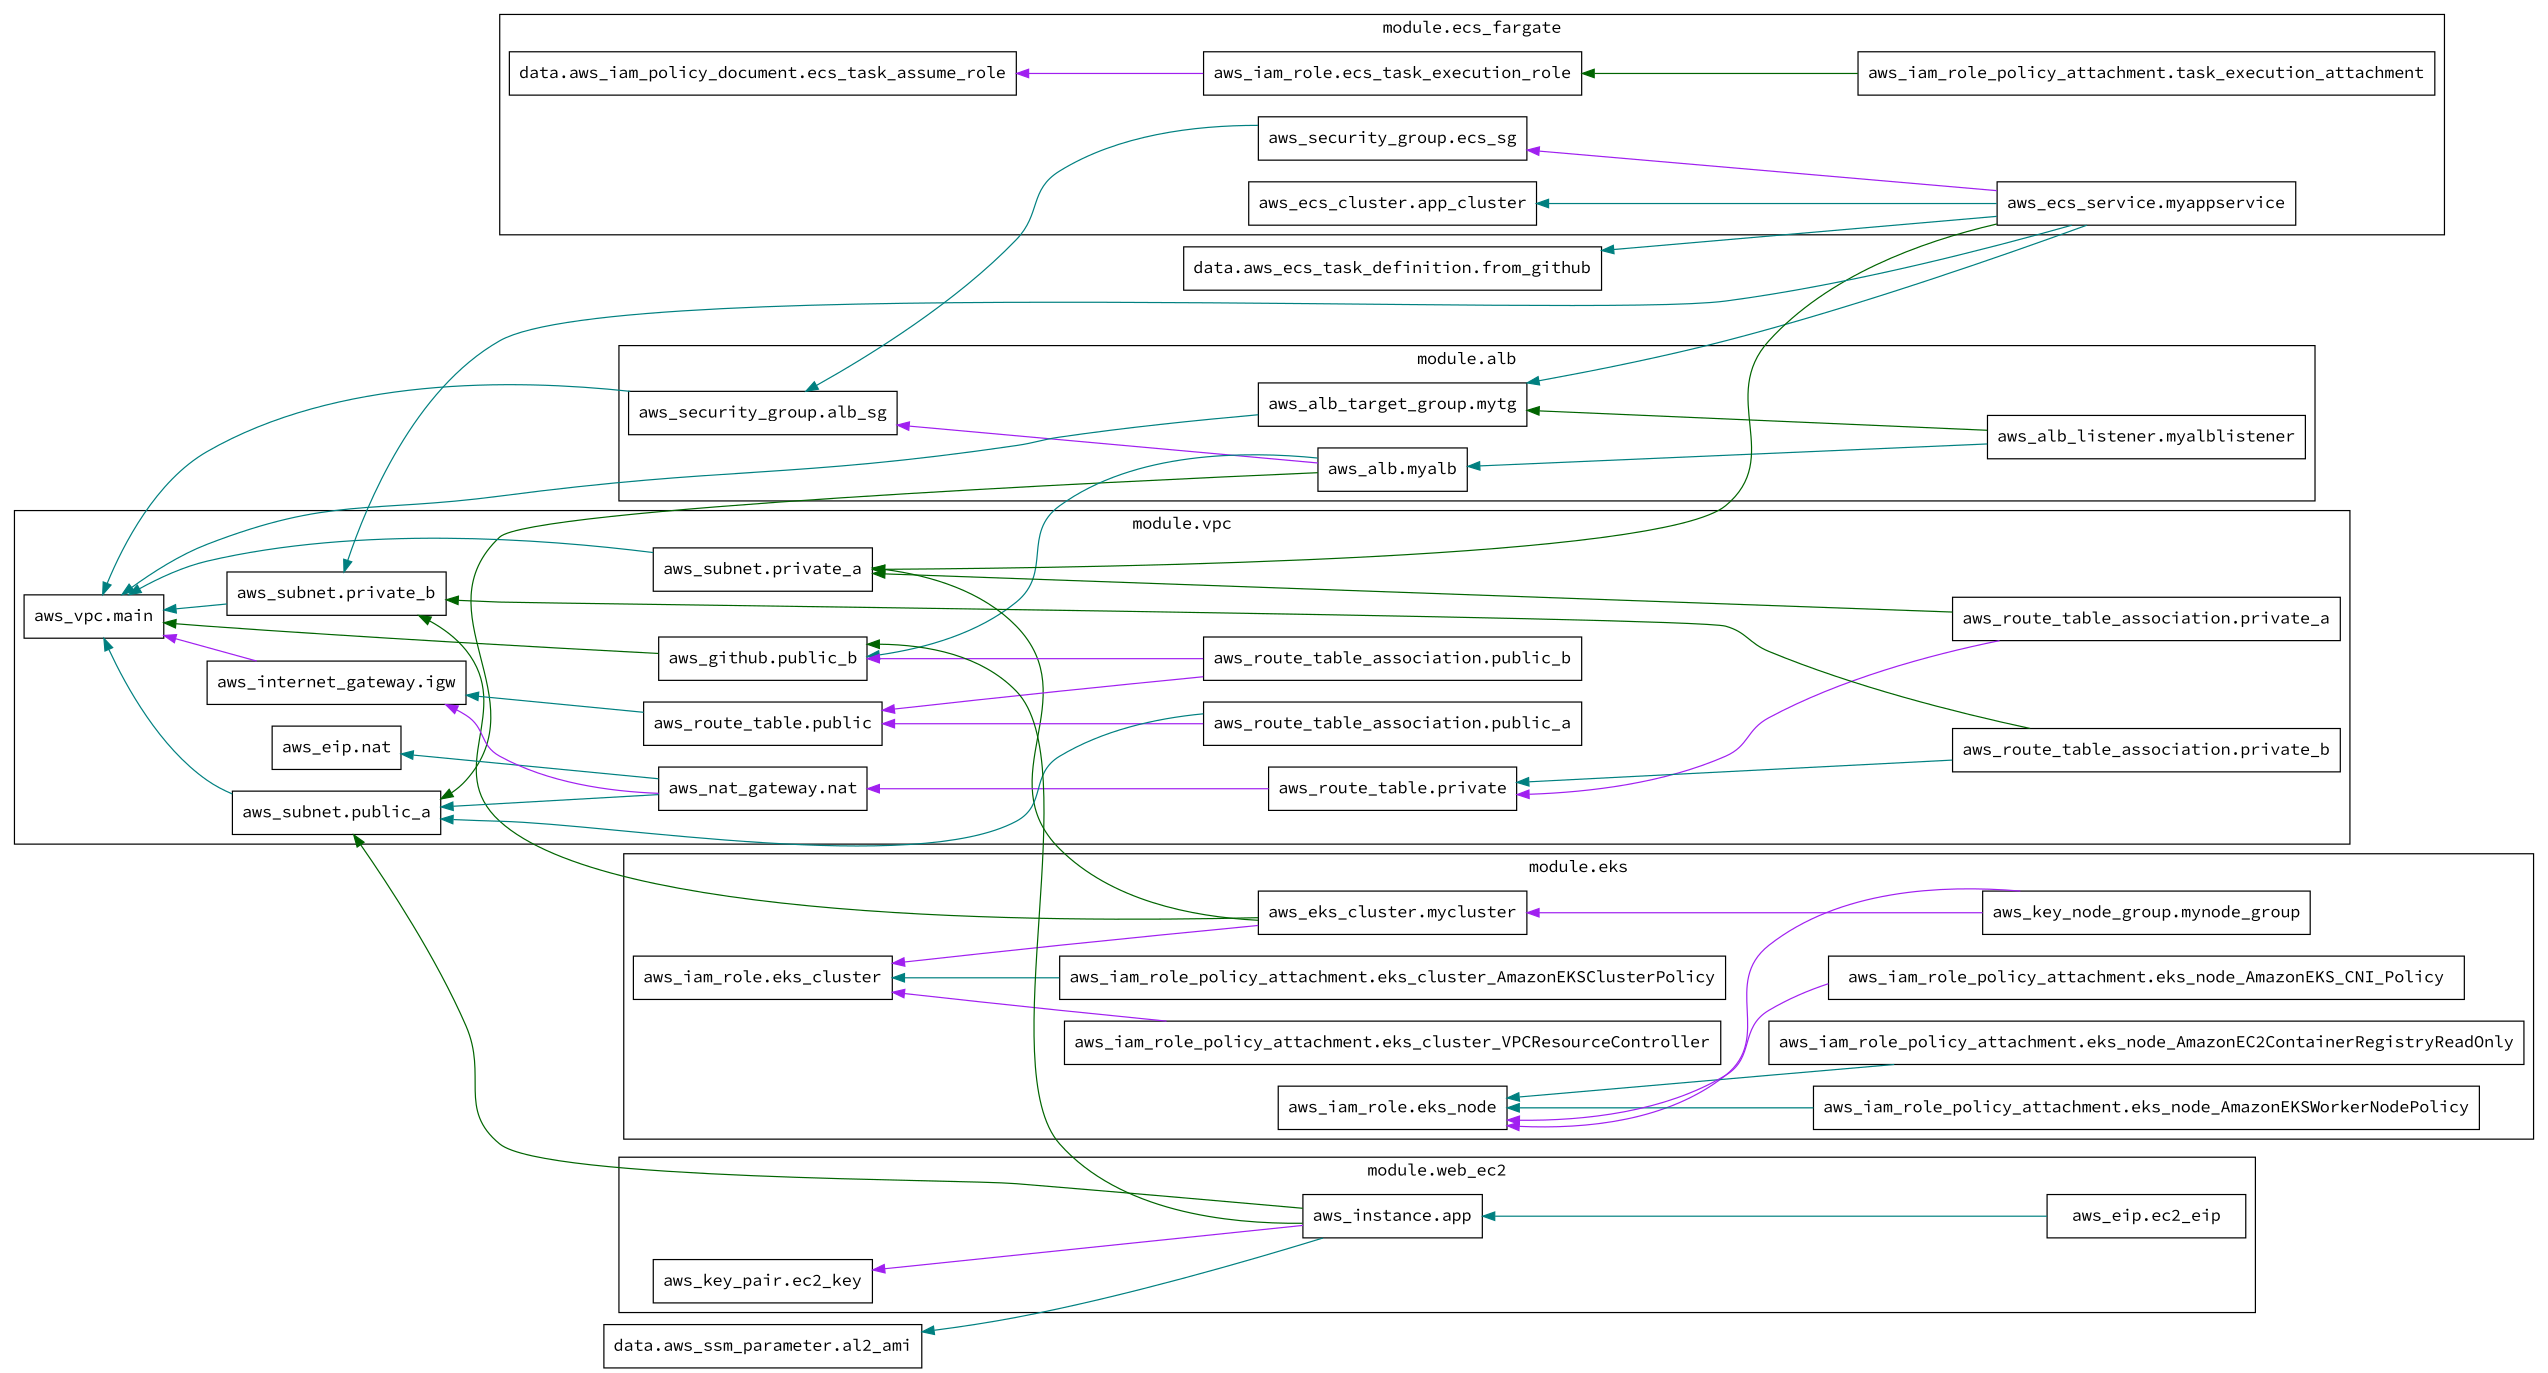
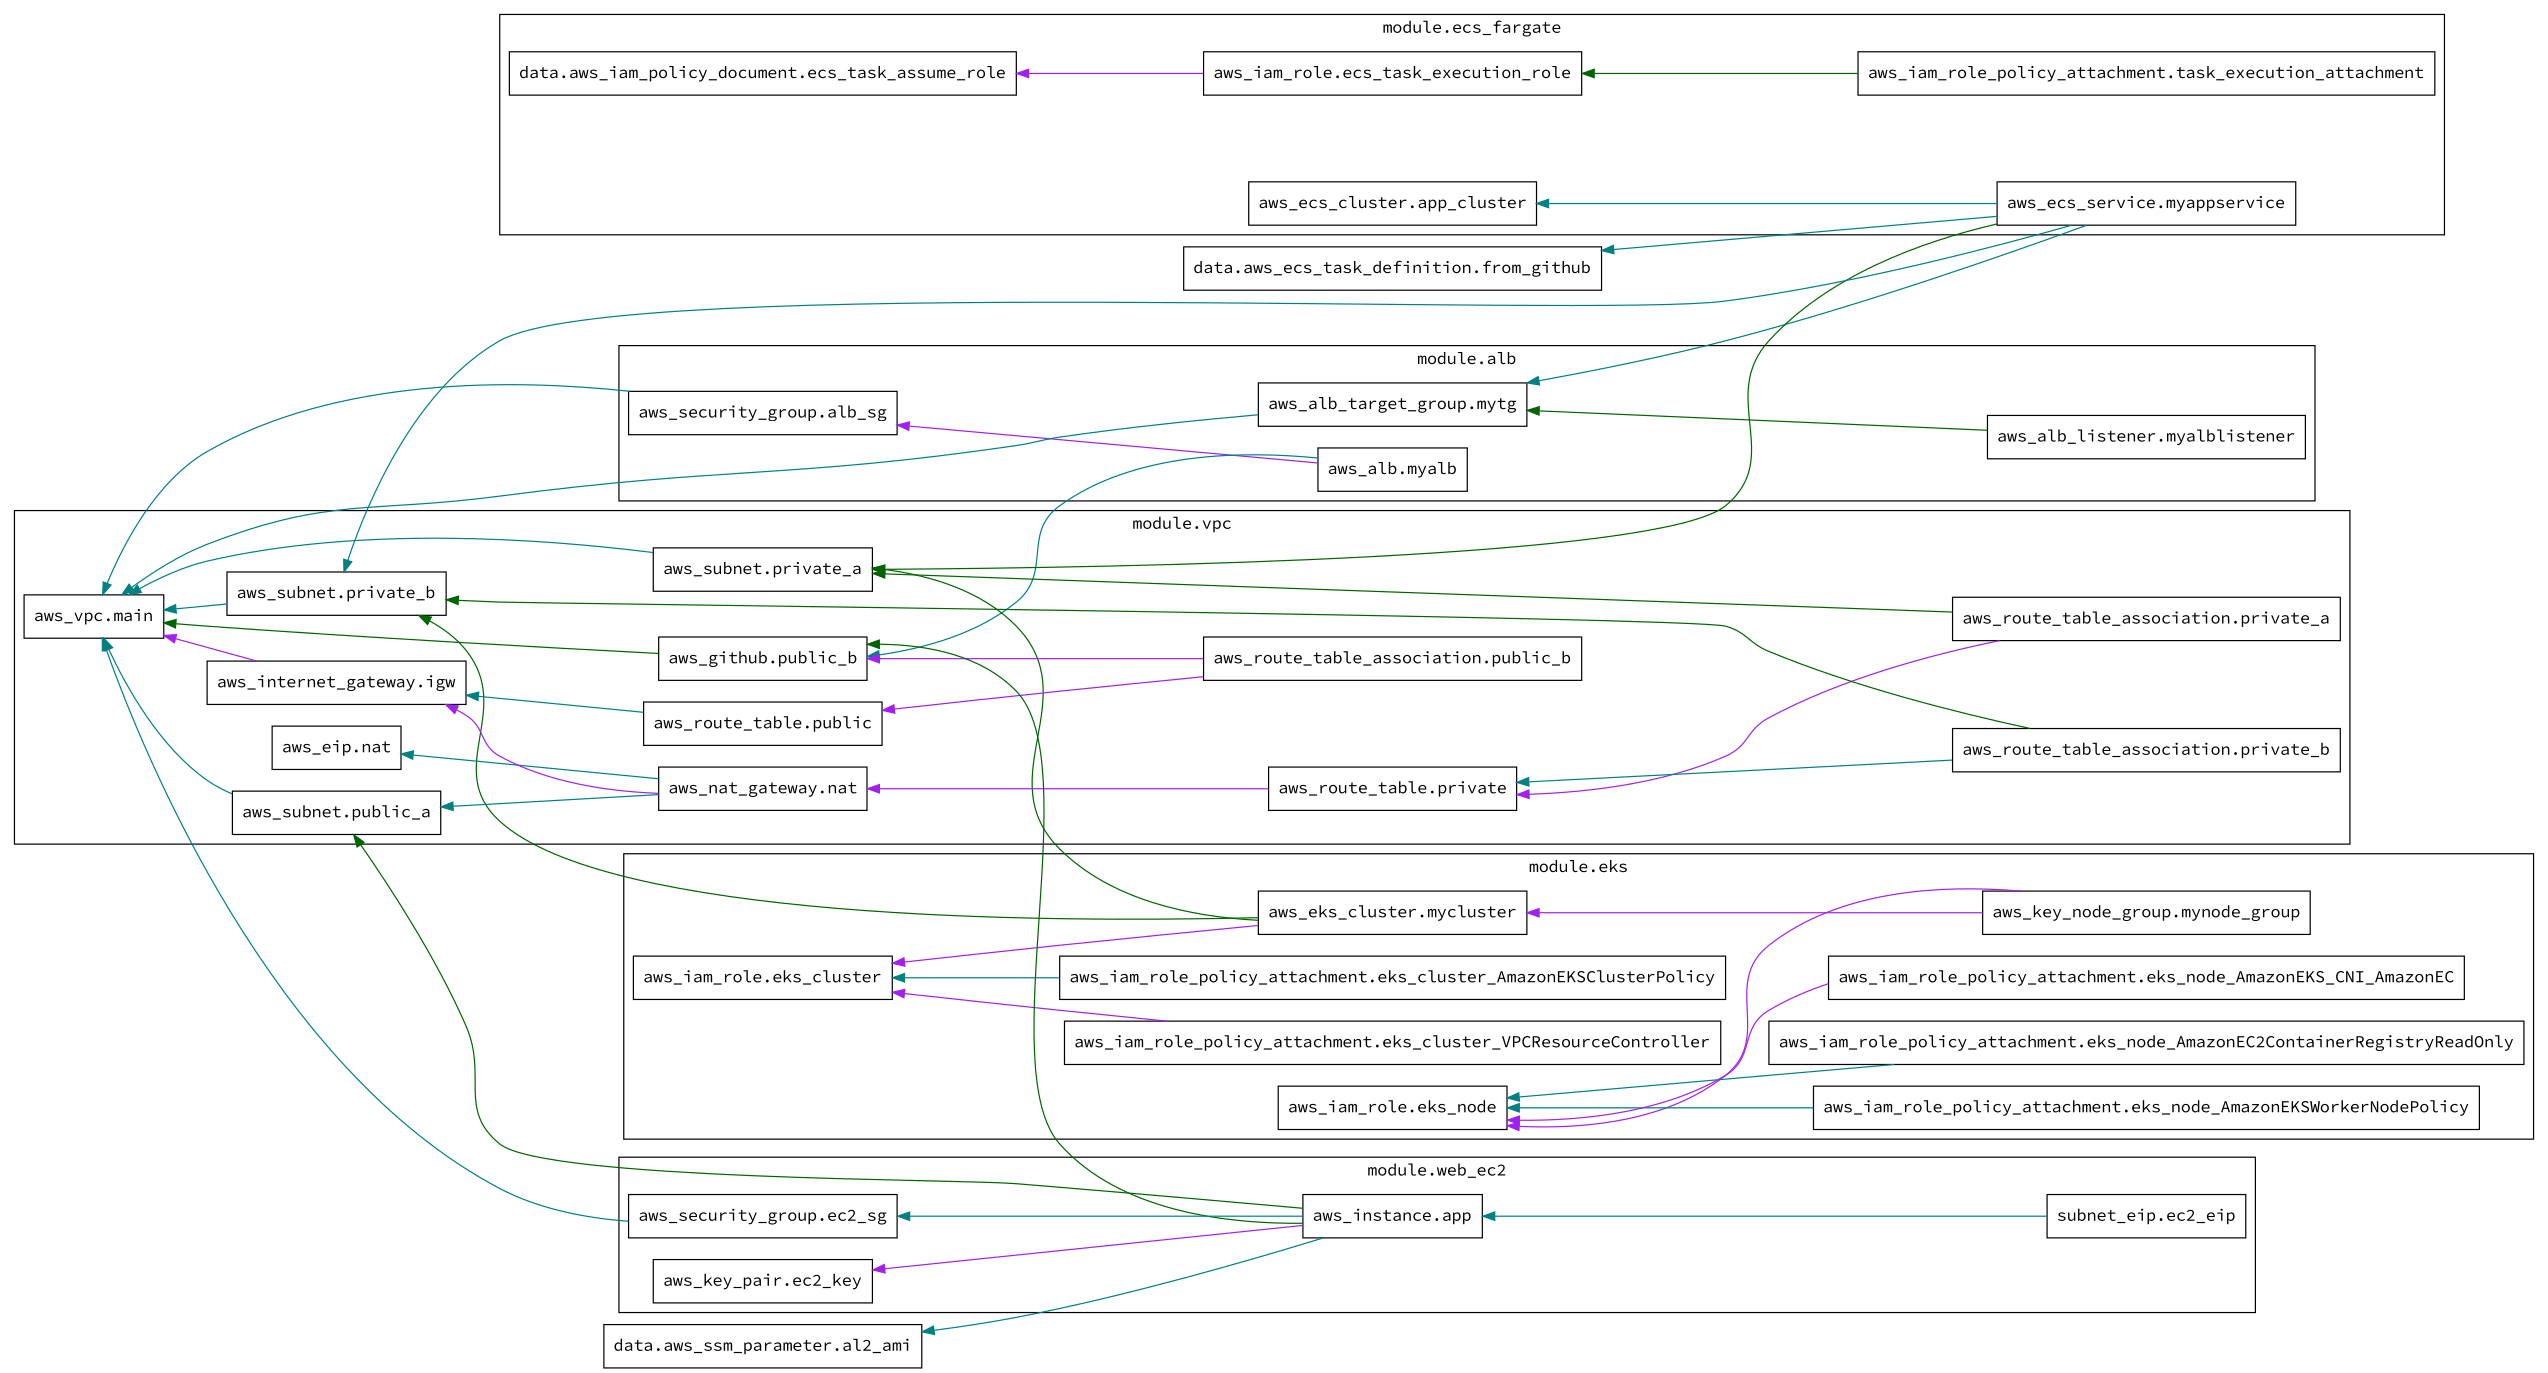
node "aws_security_group.ecs_sg": removed
edge "aws_alb_listener.myalblistener" -> "aws_alb.myalb": removed
edge "aws_alb.myalb" -> "aws_subnet.public_a": removed
node "aws_route_table_association.public_a": removed
node "aws_iam_role_policy_attachment.eks_node_AmazonEKS_CNI_Policy": label "aws_iam_role_policy_attachment.eks_node_AmazonEKS_CNI_Policy" -> "aws_iam_role_policy_attachment.eks_node_AmazonEKS_CNI_AmazonEC"
node "aws_security_group.ec2_sg": added
node "aws_eip.ec2_eip": label "aws_eip.ec2_eip" -> "subnet_eip.ec2_eip"
